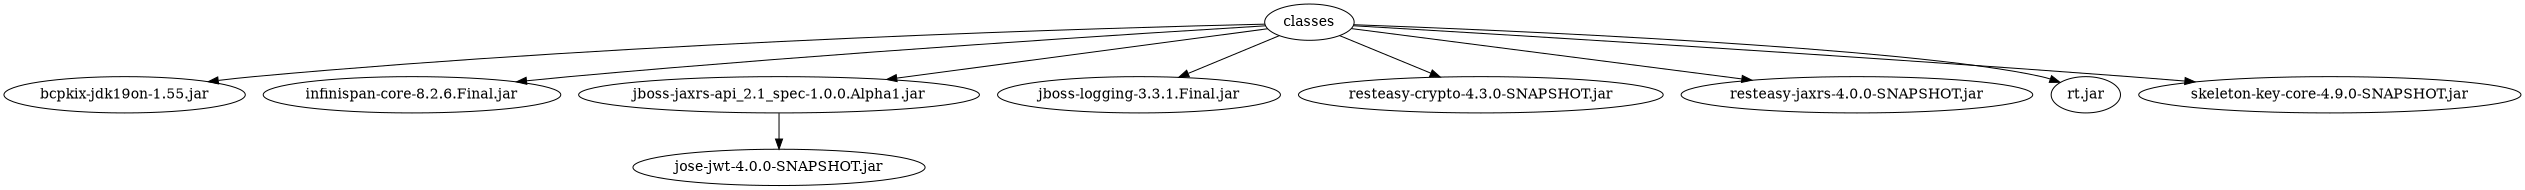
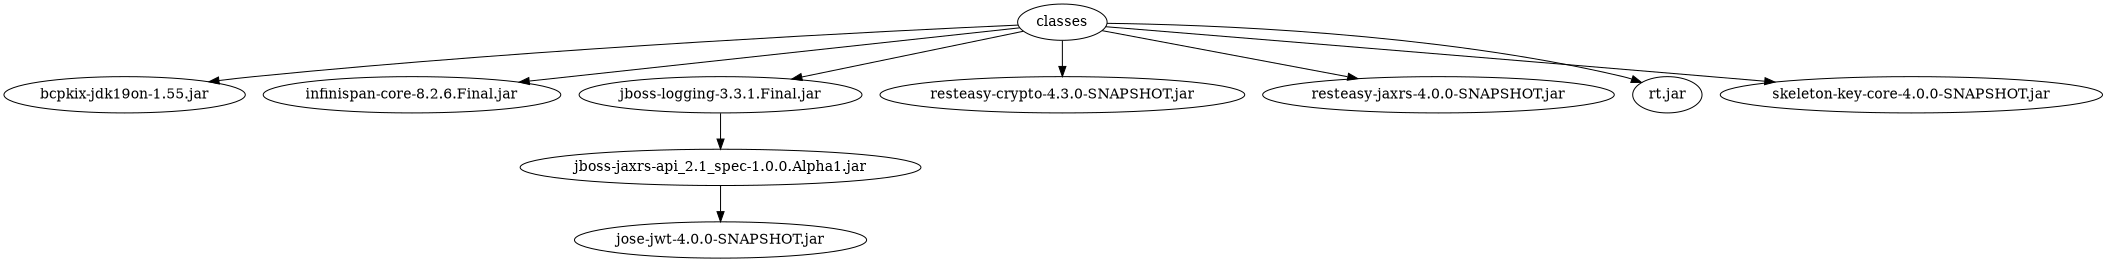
edge "classes" -> "jboss-jaxrs-api_2.1_spec-1.0.0.Alpha1.jar": now "jboss-logging-3.3.1.Final.jar" -> "jboss-jaxrs-api_2.1_spec-1.0.0.Alpha1.jar"
node "skeleton-key-core-4.9.0-SNAPSHOT.jar": label "skeleton-key-core-4.9.0-SNAPSHOT.jar" -> "skeleton-key-core-4.0.0-SNAPSHOT.jar"
